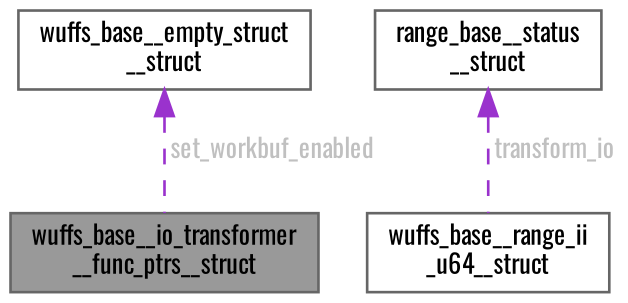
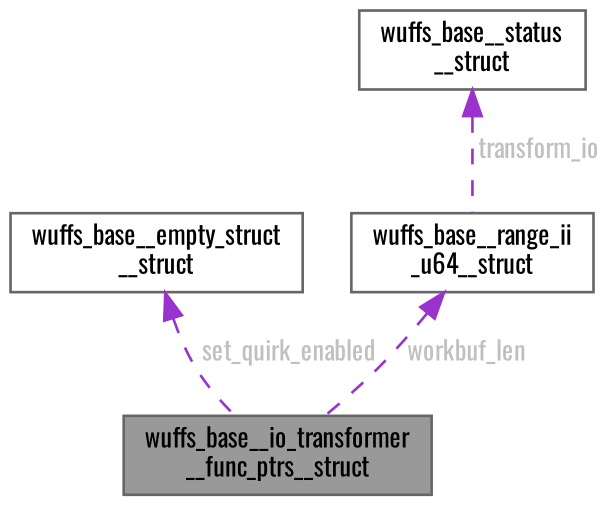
node "range_base__status __struct": label "range_base__status __struct" -> "wuffs_base__status __struct"
edge "wuffs_base__io_transformer __func_ptrs__struct" -> "wuffs_base__empty_struct __struct": label " set_workbuf_enabled" -> " set_quirk_enabled"
edge "wuffs_base__io_transformer __func_ptrs__struct" -> "wuffs_base__range_ii _u64__struct": added, label "workbuf_len"
